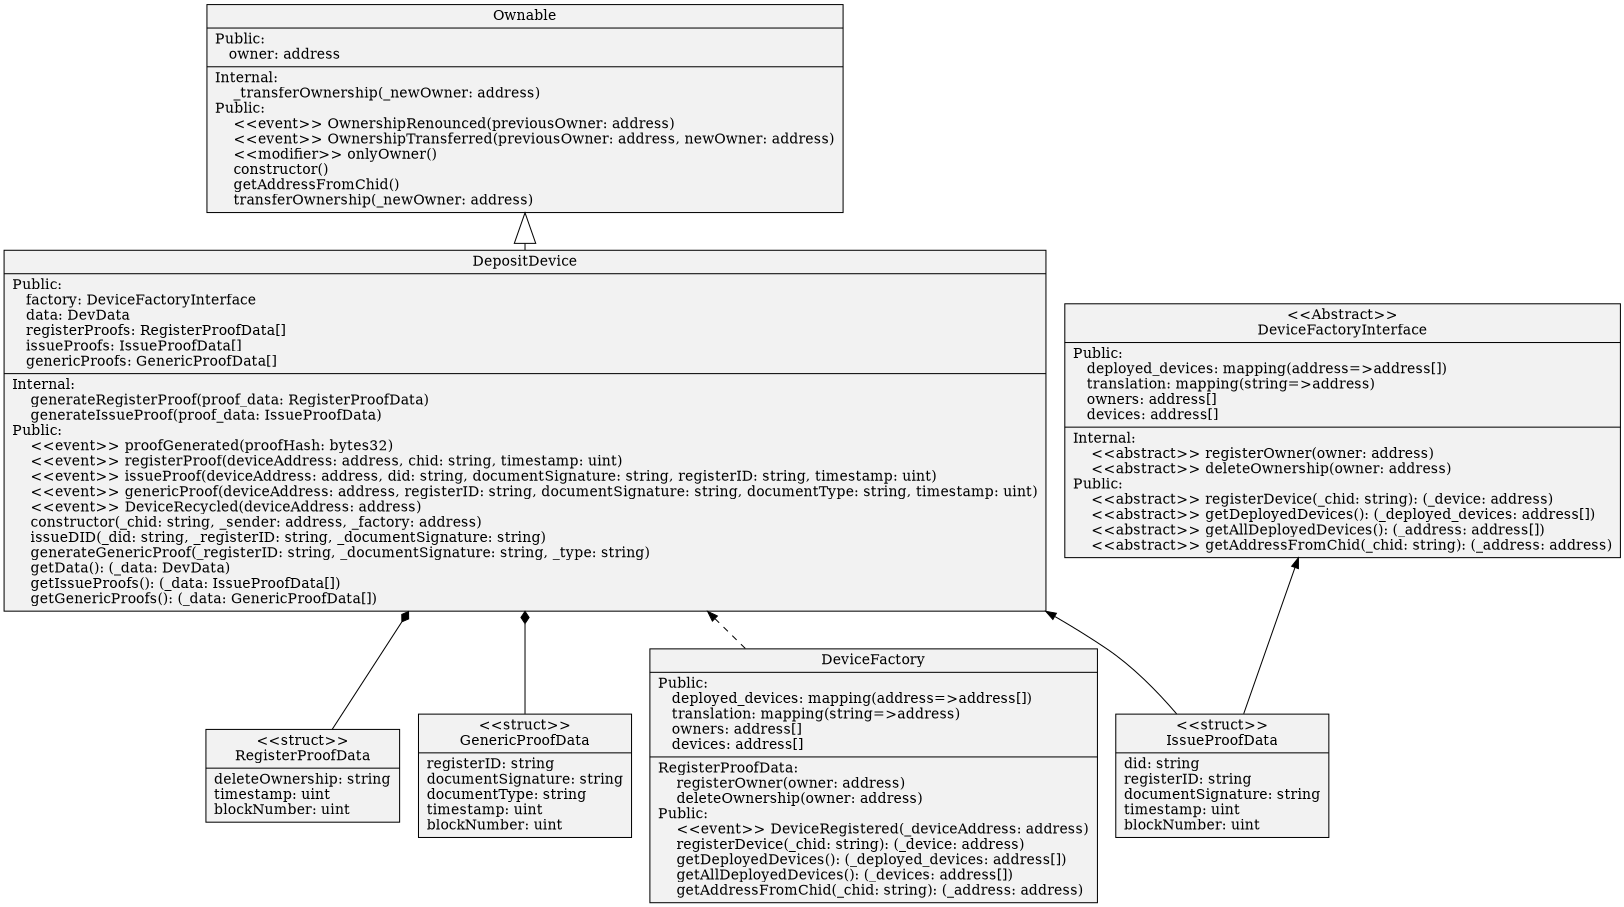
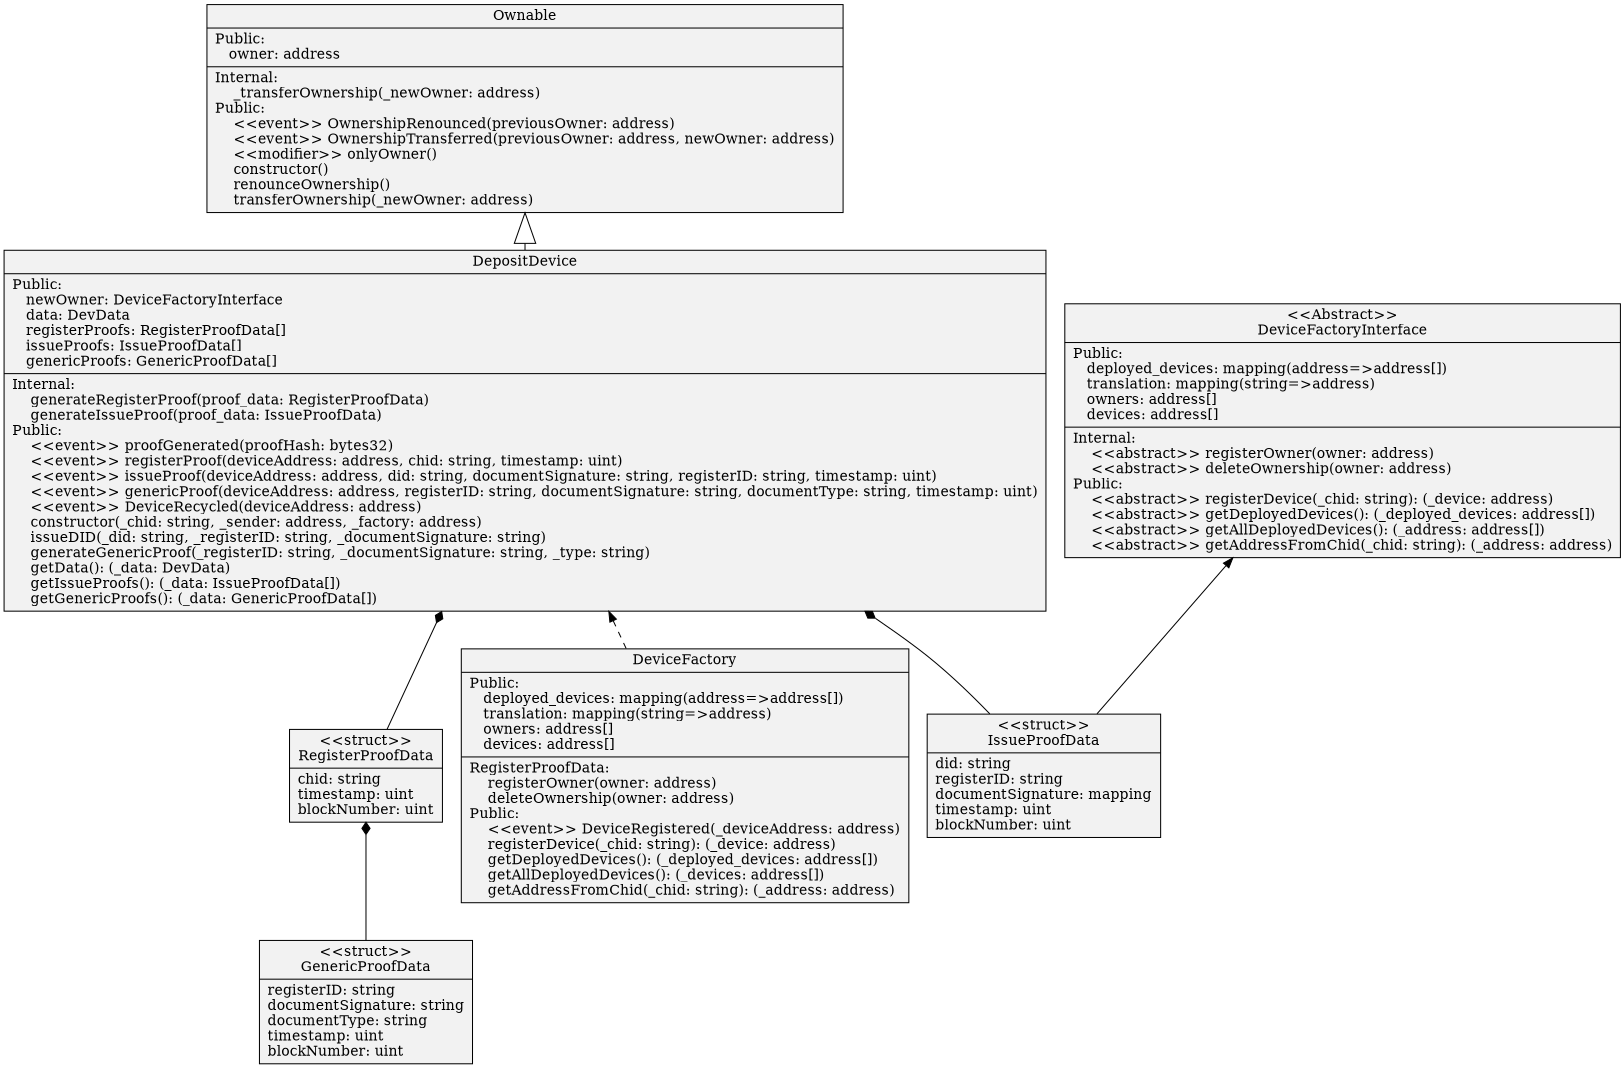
node "Ownable": text "getAddressFromChid()" -> "renounceOwnership()"
node "DepositDevice": text "factory: DeviceFactoryInterface" -> "newOwner: DeviceFactoryInterface"
edge "IssueProofData" -> "DepositDevice": arrowhead normal -> diamond
edge "GenericProofData" -> "DepositDevice": now "GenericProofData" -> "RegisterProofData"
node "RegisterProofData": text "deleteOwnership: string" -> "chid: string"
node "IssueProofData": text "documentSignature: string" -> "documentSignature: mapping"
